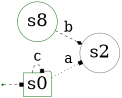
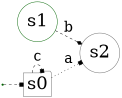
node "s8": label "s8" -> "s1"
node "s0": color darkgreen -> gray40
